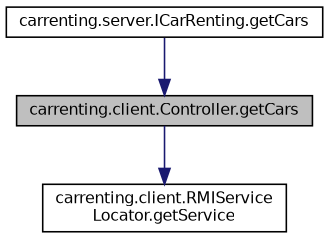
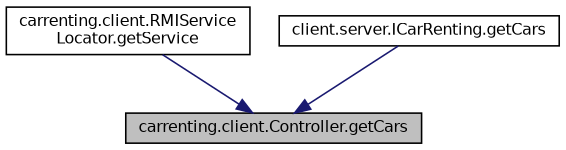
node "carrenting.server.ICarRenting.getCars": label "carrenting.server.ICarRenting.getCars" -> "client.server.ICarRenting.getCars"
edge "carrenting.client.Controller.getCars" -> "carrenting.client.RMIService Locator.getService": reversed
